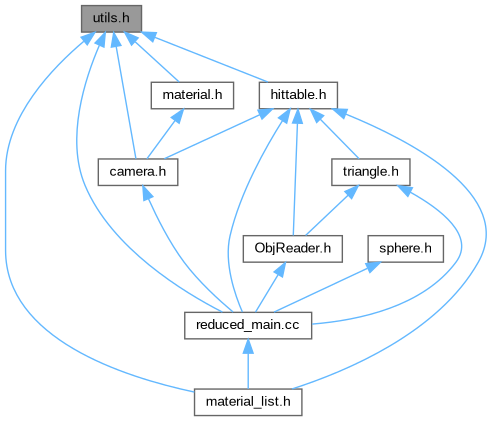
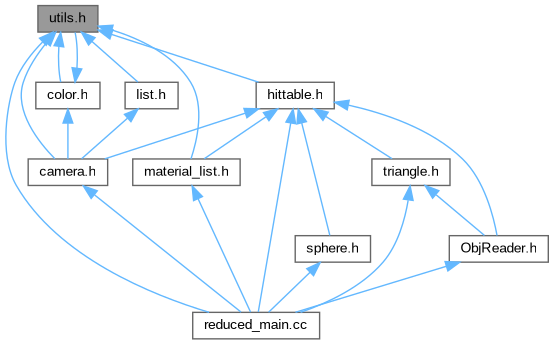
node "color.h": added
node "material.h": label "material.h" -> "list.h"
edge "sphere.h" -> "hittable.h": added
edge "material_list.h" -> "reduced_main.cc": reversed
